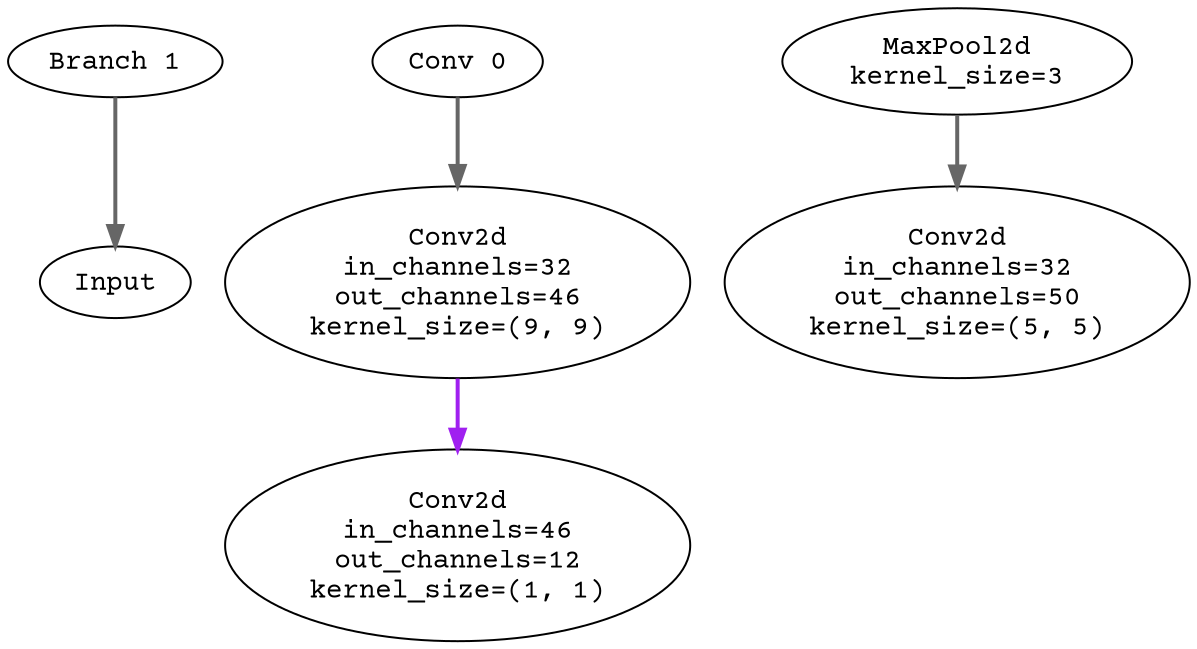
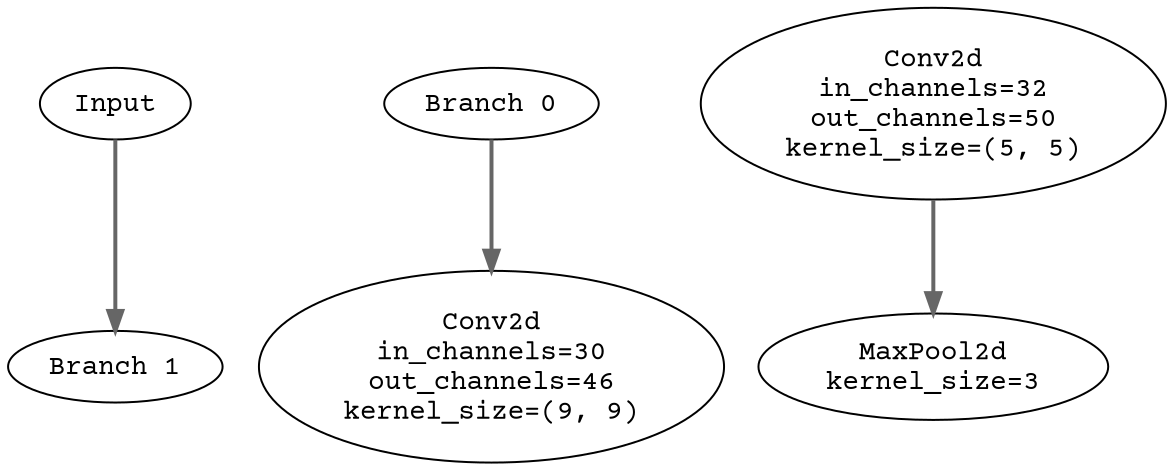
node "Conv 0": label "Conv 0" -> "Branch 0"
edge "MaxPool2d kernel_size=3" -> "Conv2d in_channels=32 out_channels=50 kernel_size=(5, 5)": reversed
edge "Branch 1" -> "Input": reversed
node "Conv2d in_channels=32 out_channels=46 kernel_size=(9, 9)": label "Conv2d in_channels=32 out_channels=46 kernel_size=(9, 9)" -> "Conv2d in_channels=30 out_channels=46 kernel_size=(9, 9)"
node "Conv2d in_channels=46 out_channels=12 kernel_size=(1, 1)": removed
